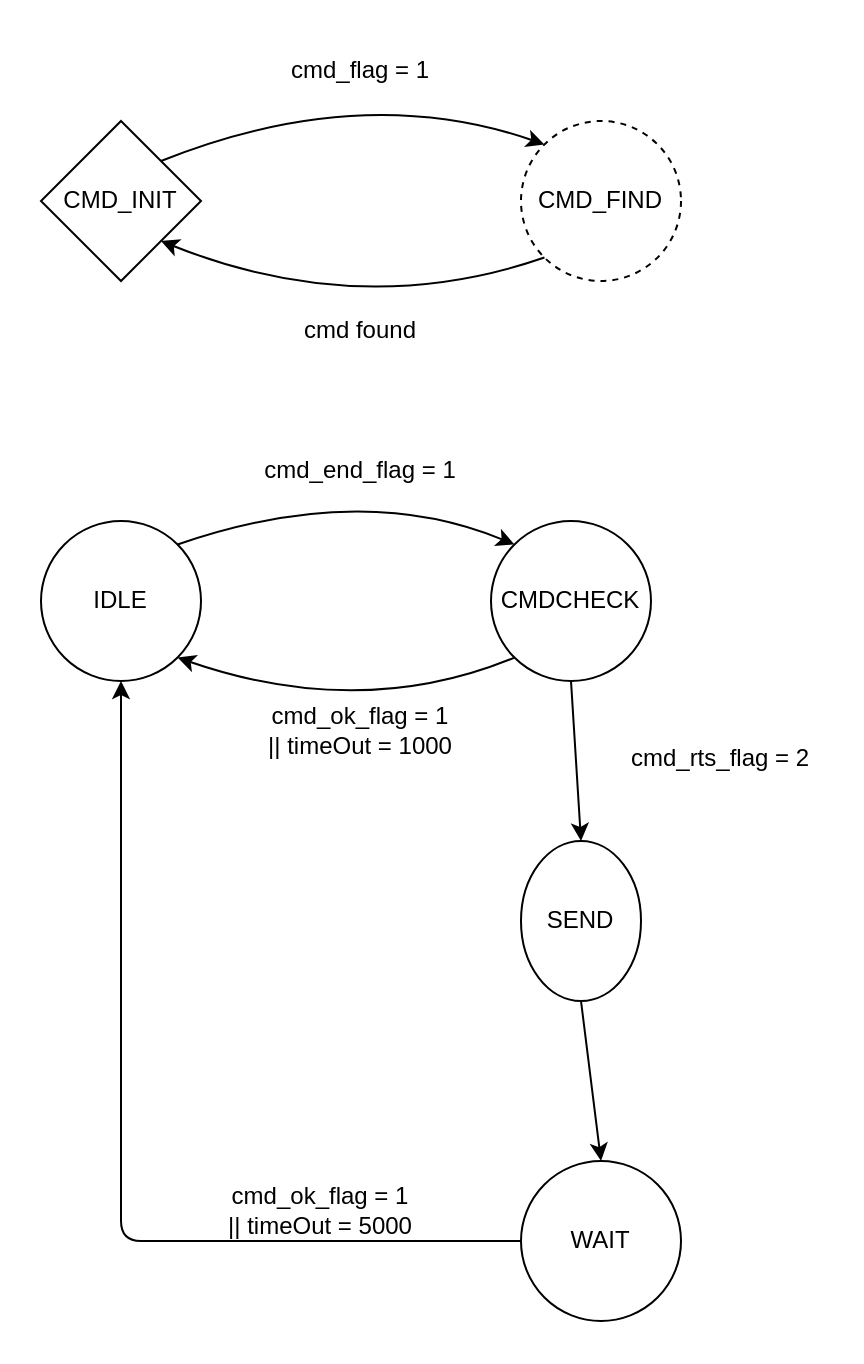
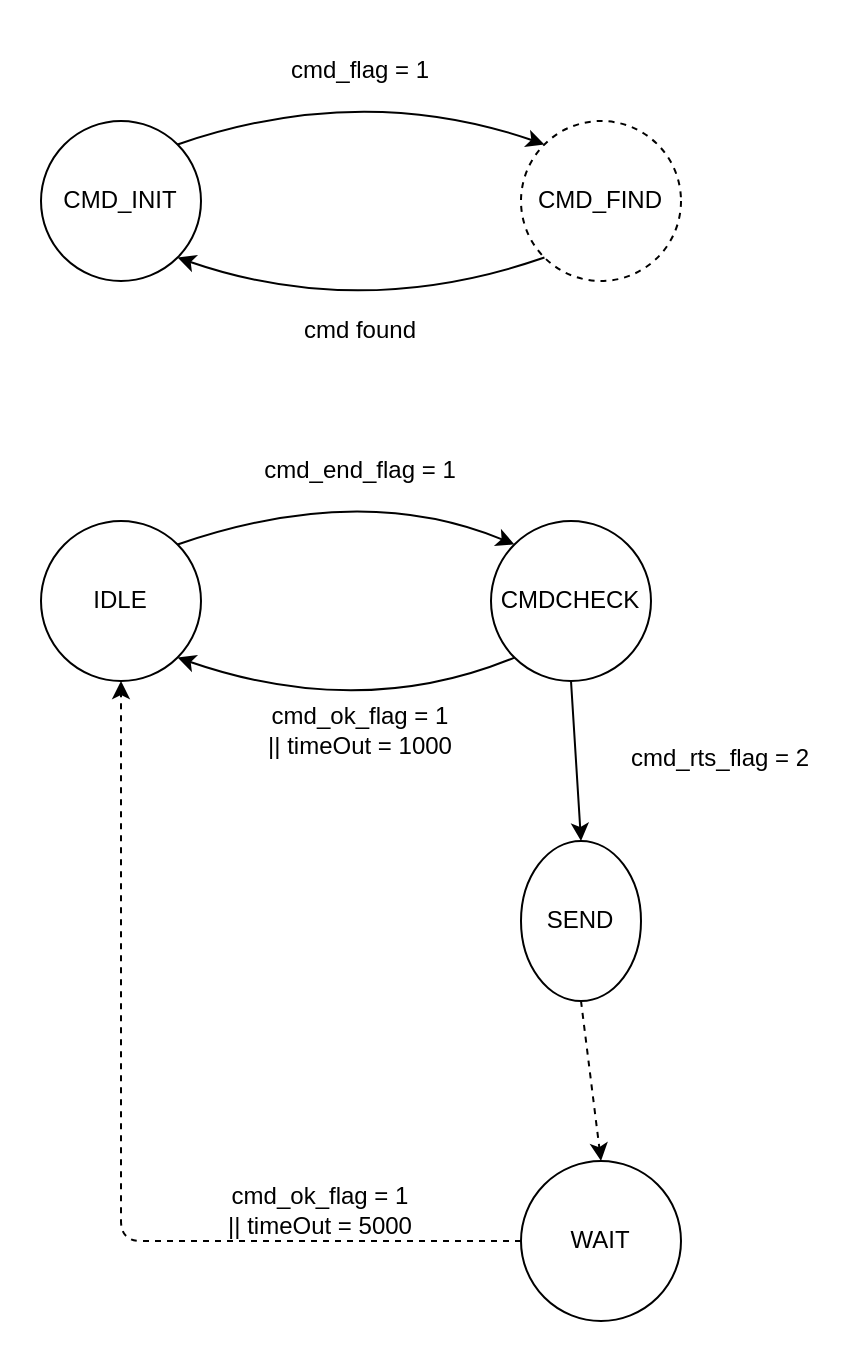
node "CMD_INIT": shape diamond -> ellipse
edge "SEND" -> "WAIT": style solid -> dashed
edge "WAIT" -> "IDLE": style solid -> dashed
